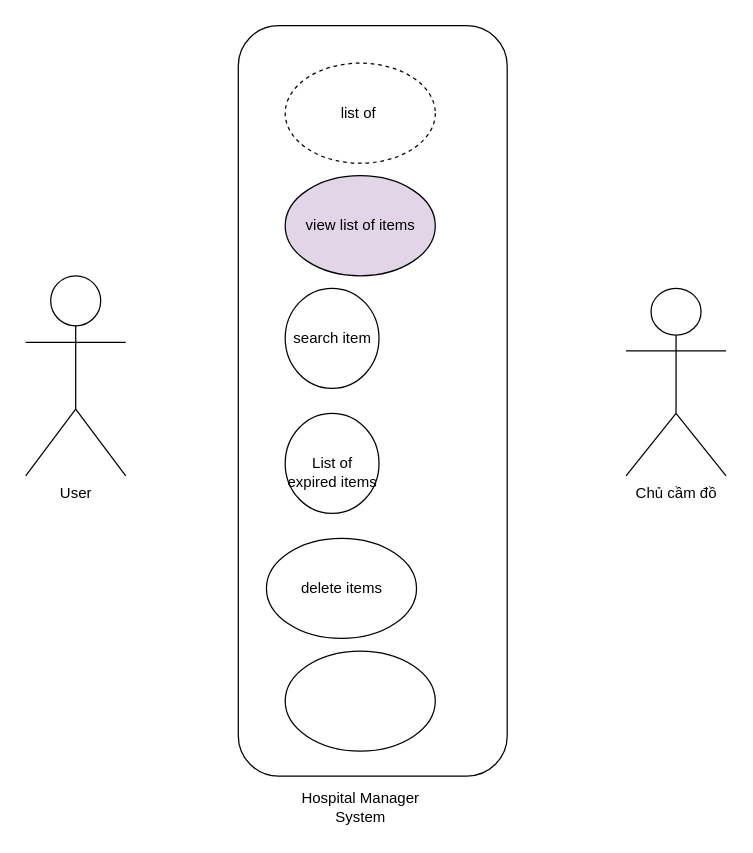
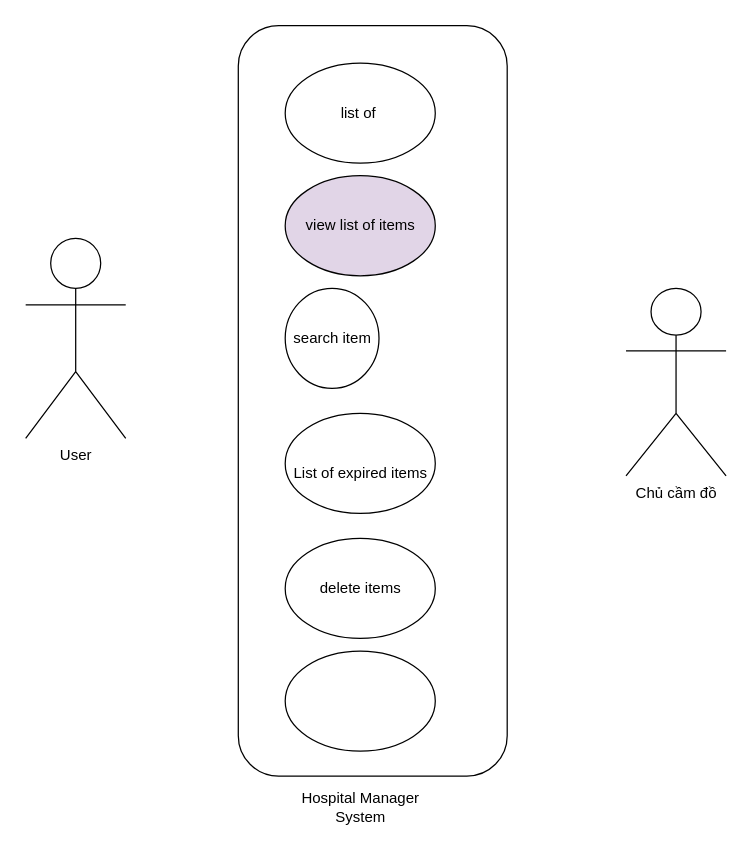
node "list of": style dashed -> solid
node "User": moved (76, 376) -> (76, 338)
node "List of expired items": size 94x100 -> 150x100
node "delete items": moved (341, 588) -> (360, 588)
